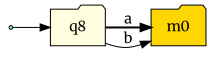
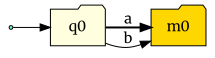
node "q8": label "q8" -> "q0"
